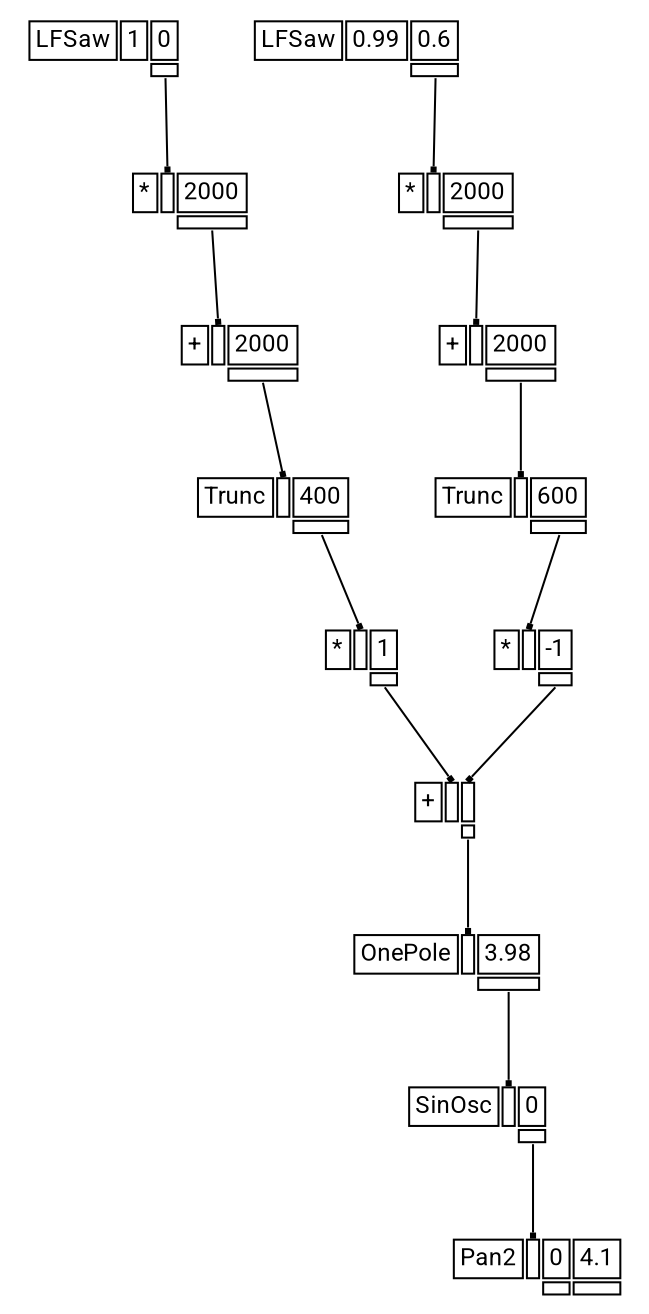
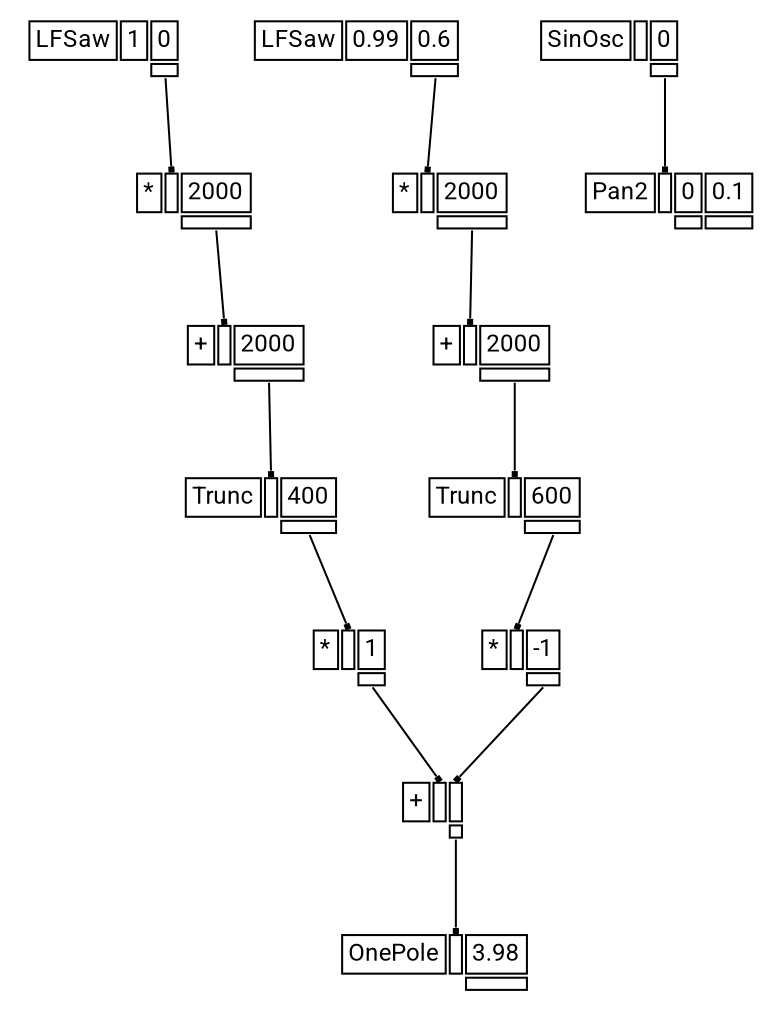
edge "OnePole" -> "SinOsc": removed
node "Pan2": text "4.1" -> "0.1"
